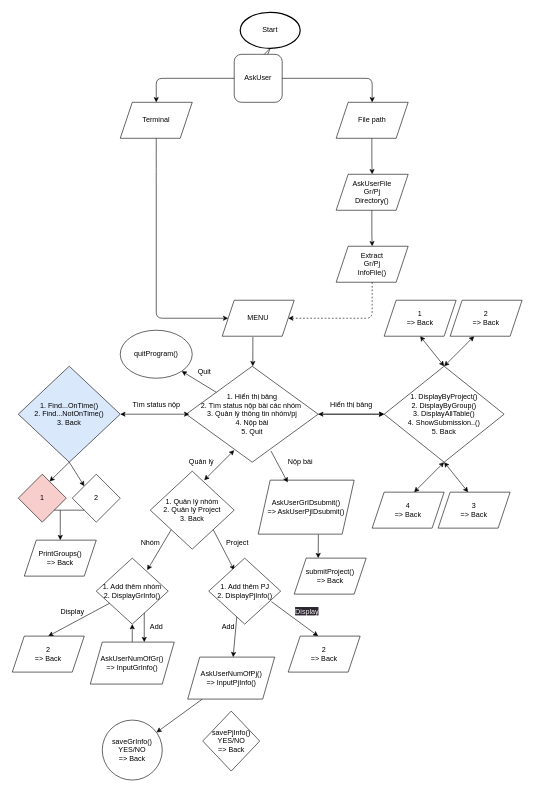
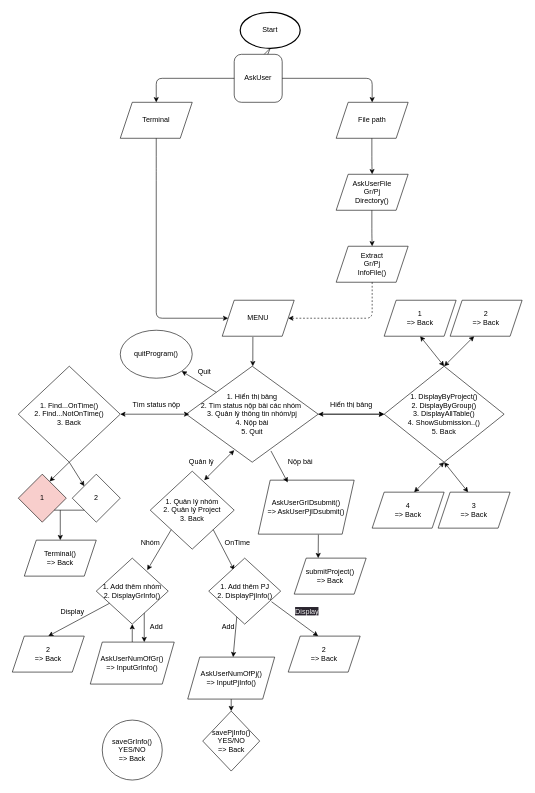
node "1. Find...OnTime() 2. Find...NotOnTime() 3. Back": fillcolor #dae8fc -> #ffffff
node "Project": label "Project" -> "OnTime"
node "PrintGroups() => Back": label "PrintGroups() => Back" -> "Terminal() => Back"
edge "AskUserNumOfPj() => InputPjInfo()" -> "saveGrInfo() YES/NO => Back": now "AskUserNumOfPj() => InputPjInfo()" -> "savePjInfo() YES/NO => Back"
